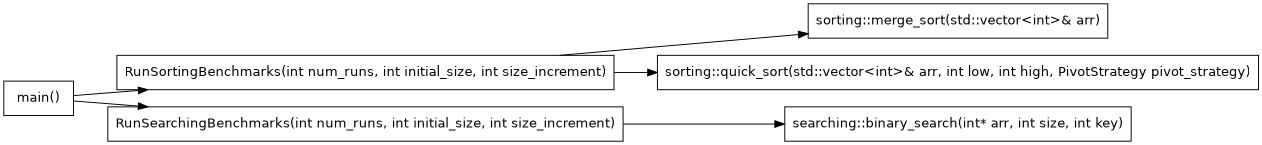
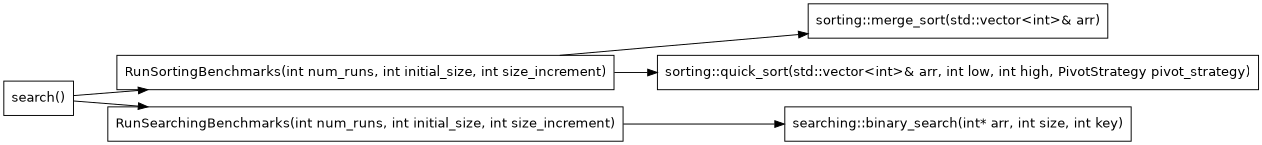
node "main()": label "main()" -> "search()"
